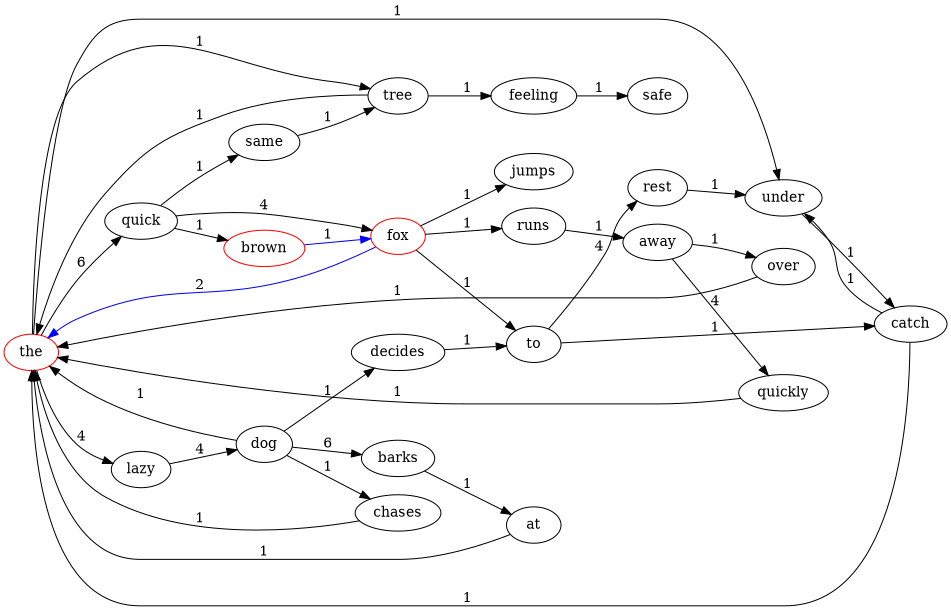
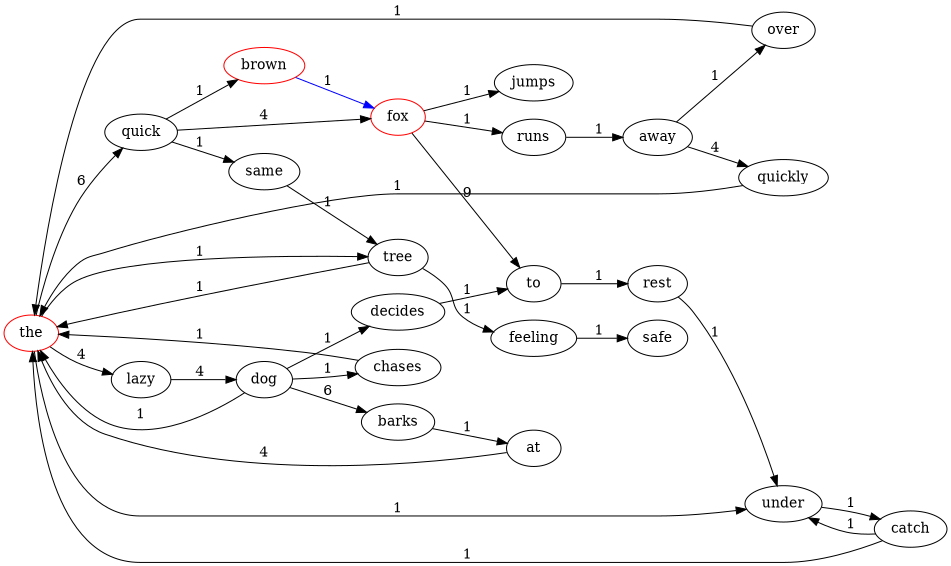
edge "to" -> "rest": label "4" -> "1"
edge "fox" -> "to": label "1" -> "9"
edge "fox" -> "the": removed, label "2"
edge "to" -> "catch": removed, label "1"
edge "at" -> "the": label "1" -> "4"
